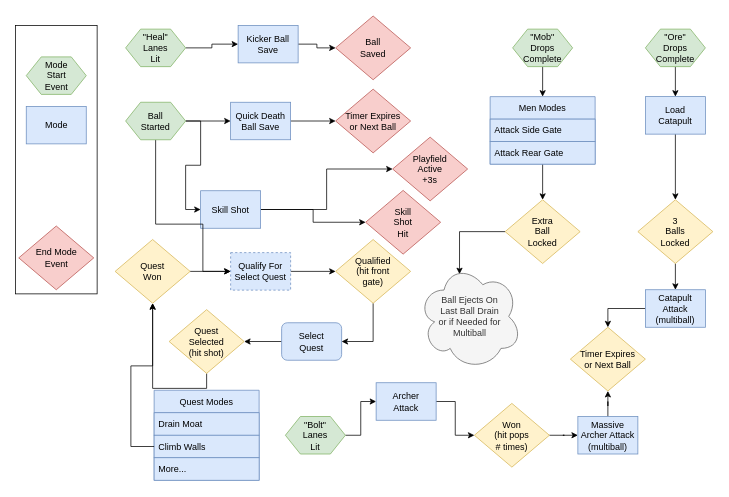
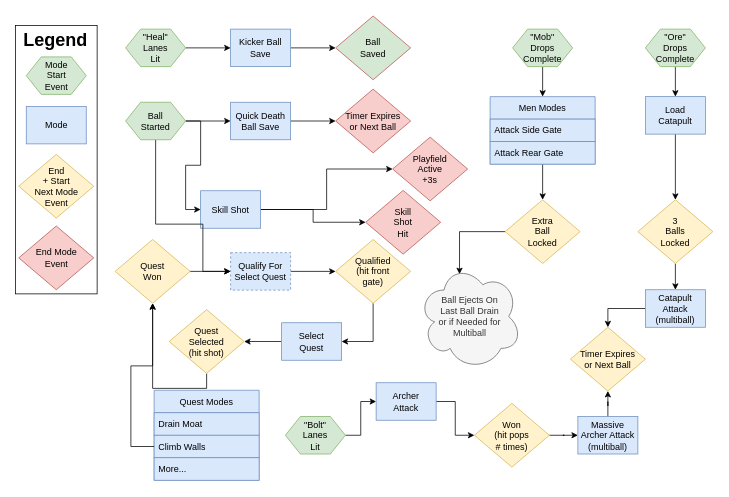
node "Legend": added
node "Kicker Ball Save": moved (268, 44) -> (261, 48)
node "Ball Saved": fillcolor #f8cecc -> #d5e8d4
node "End + Start Next Mode Event": added
node "Select Quest": shape rounded rectangle -> rectangle
